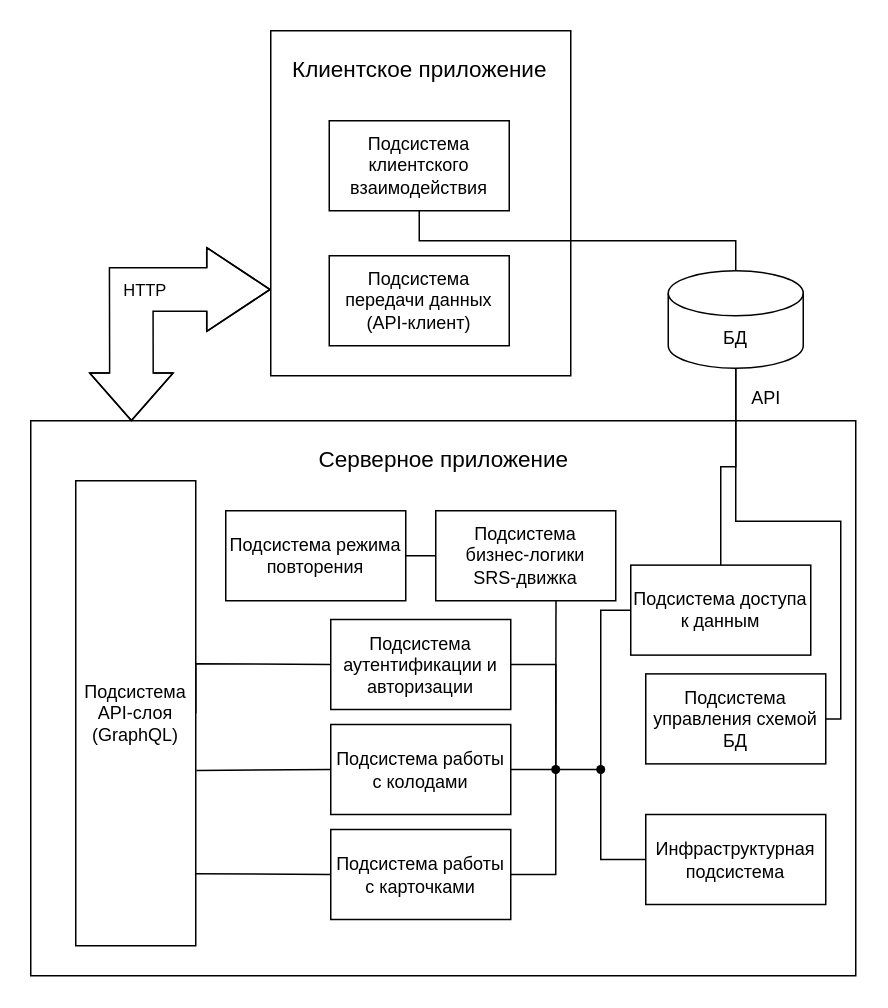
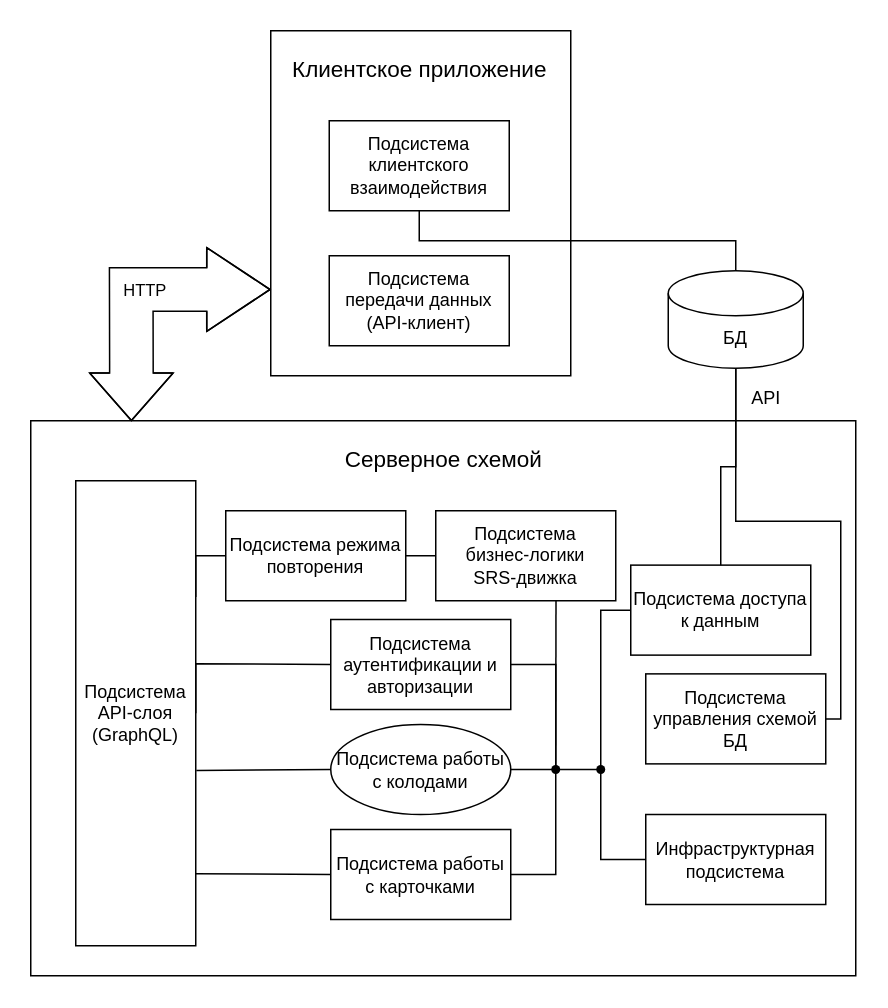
node "Серверное приложение": label "Серверное приложение" -> "Серверное схемой"
edge "Подсистема режима повторения" -- "Подсистема API-слоя (GraphQL)": added
node "Подсистема работы с колодами": shape rectangle -> ellipse
